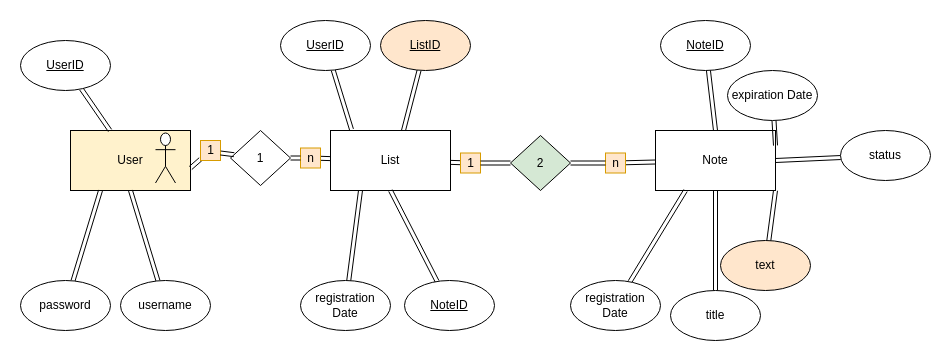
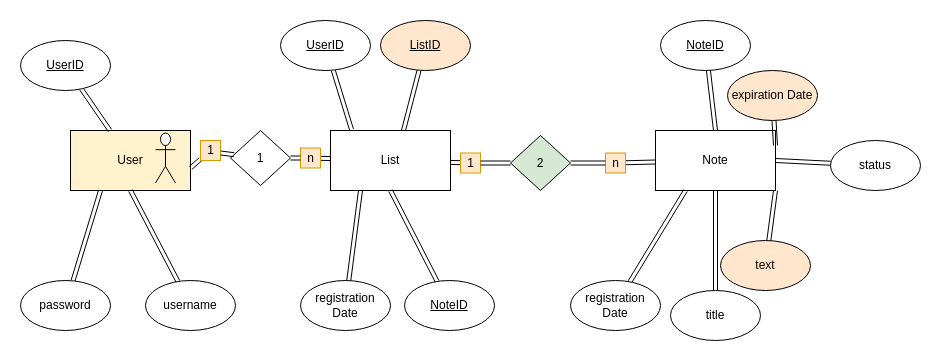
node "expiration Date": fillcolor #ffffff -> #ffe6cc
node "status": moved (886, 156) -> (876, 166)
node "username": moved (166, 306) -> (191, 306)
